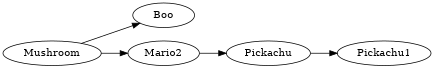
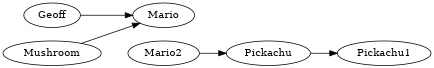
node "Geoff": added
node "Boo": label "Boo" -> "Mario"
edge "Mushroom" -> "Mario2": removed
